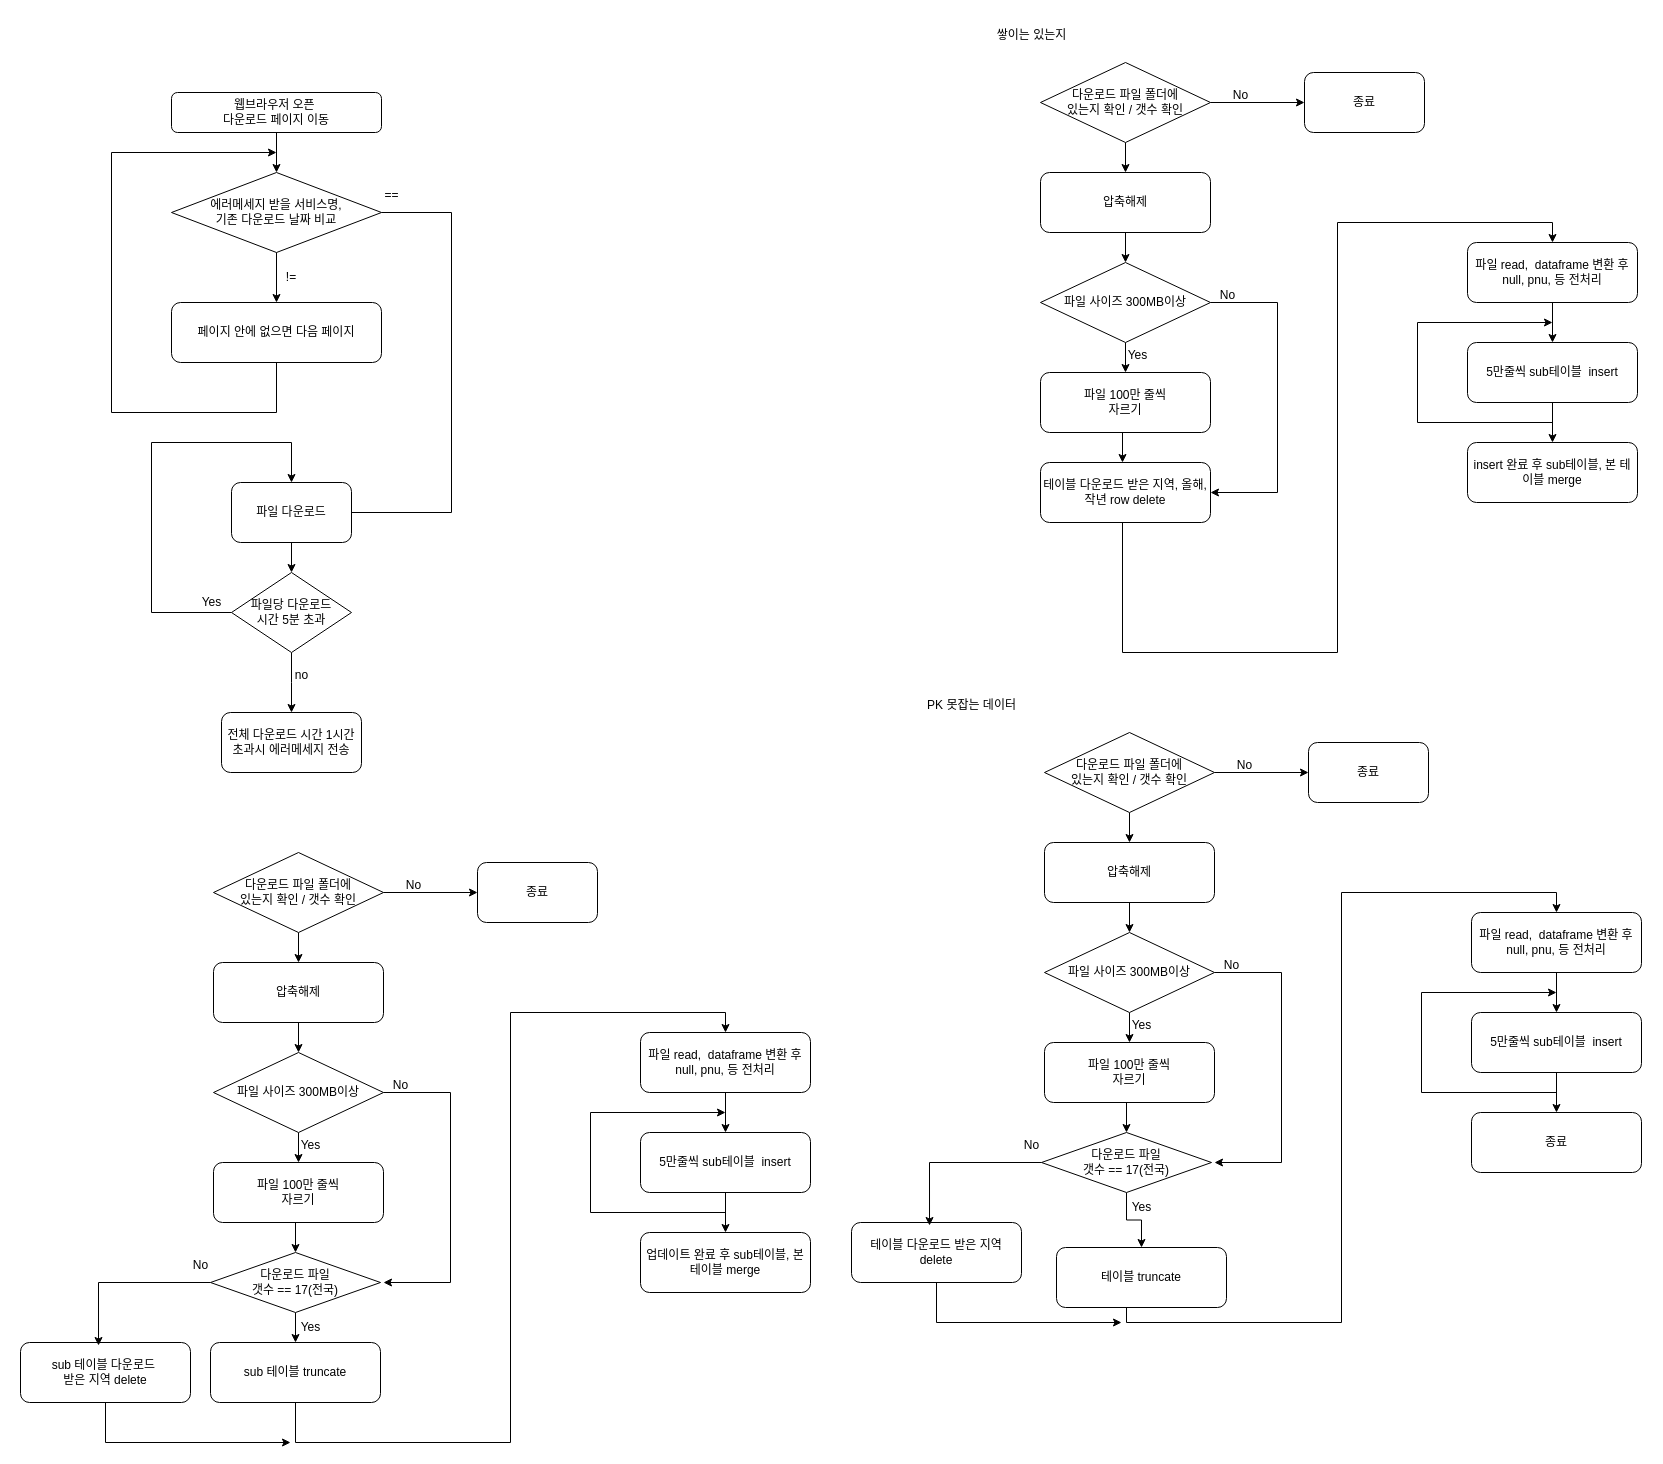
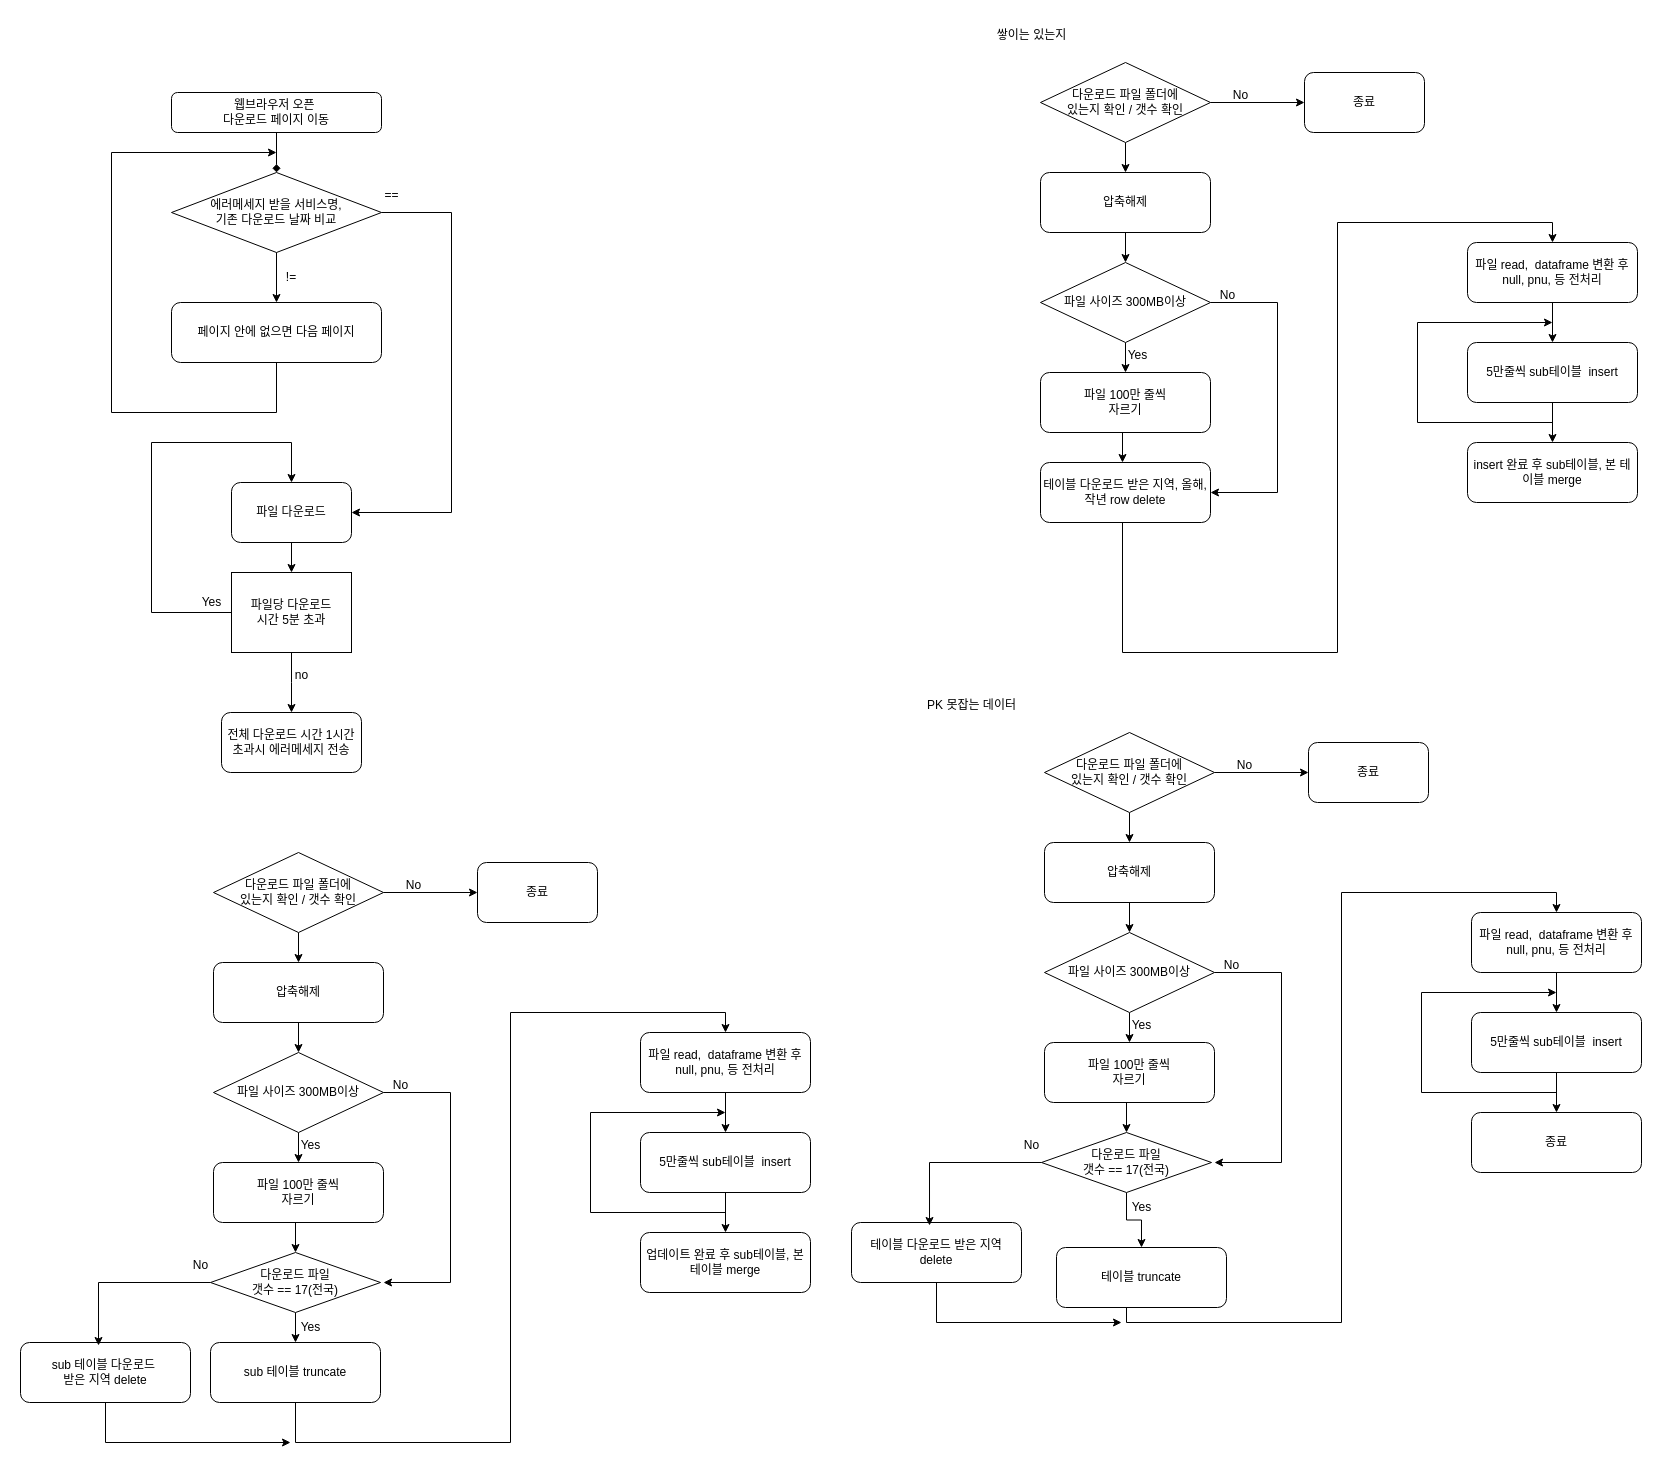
edge "웹브라우저 오픈 다운로드 페이지 이동" -> "에러메세지 받을 서비스명, 기존 다운로드 날짜 비교": arrowhead classic -> diamond
edge "에러메세지 받을 서비스명, 기존 다운로드 날짜 비교" -- "파일 다운로드": arrowhead none -> classic
node "파일당 다운로드 시간 5분 초과": shape diamond -> rectangle
